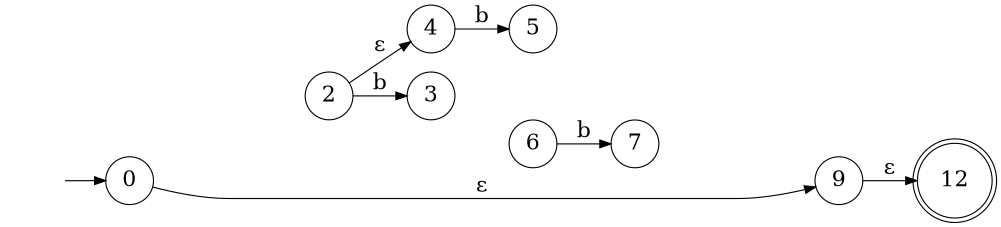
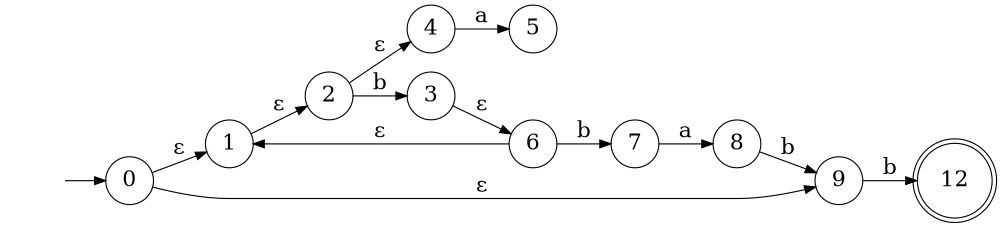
edge "4" -> "5": label "b" -> "a"
edge "3" -> "6": added, label "ε"
node "1": added
node "8": added
edge "9" -> "12": label "ε" -> "b"
